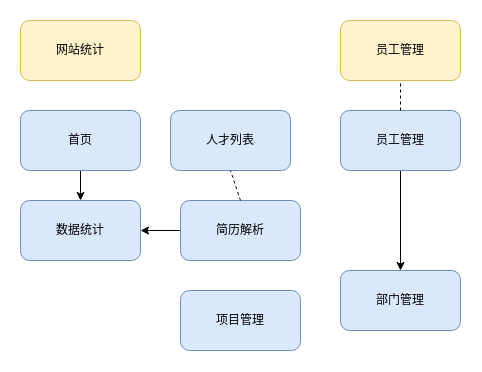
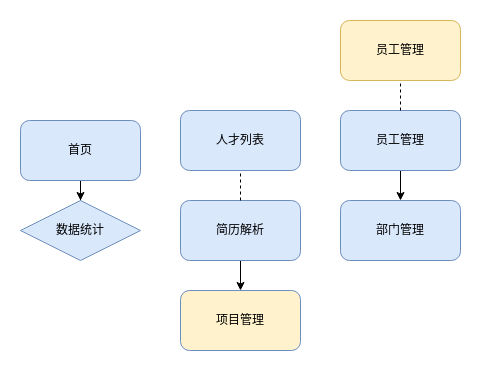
node "网站统计": removed
node "首页": moved (81, 141) -> (81, 151)
node "人才列表": moved (231, 141) -> (241, 141)
node "数据统计": shape rounded rectangle -> diamond
edge "简历解析" -> "数据统计": now "简历解析" -> "项目管理"
node "部门管理": moved (401, 301) -> (401, 231)
node "项目管理": fillcolor #dae8fc -> #fff2cc
